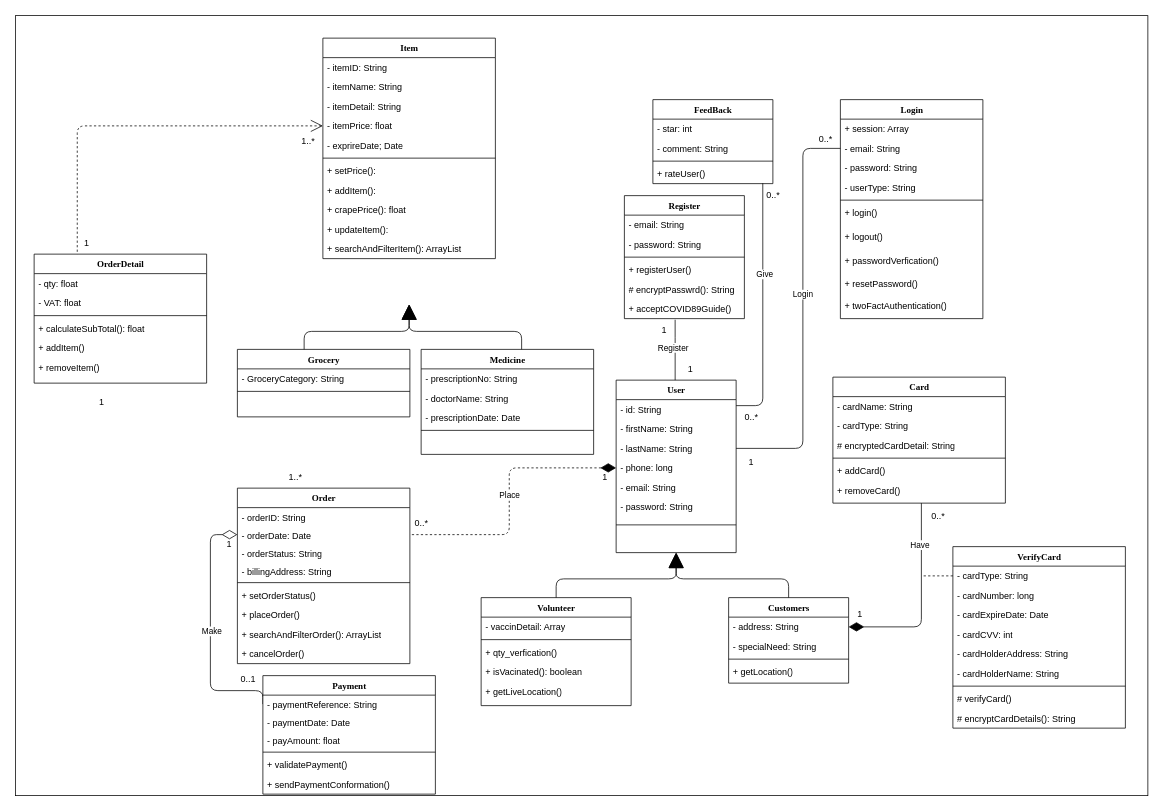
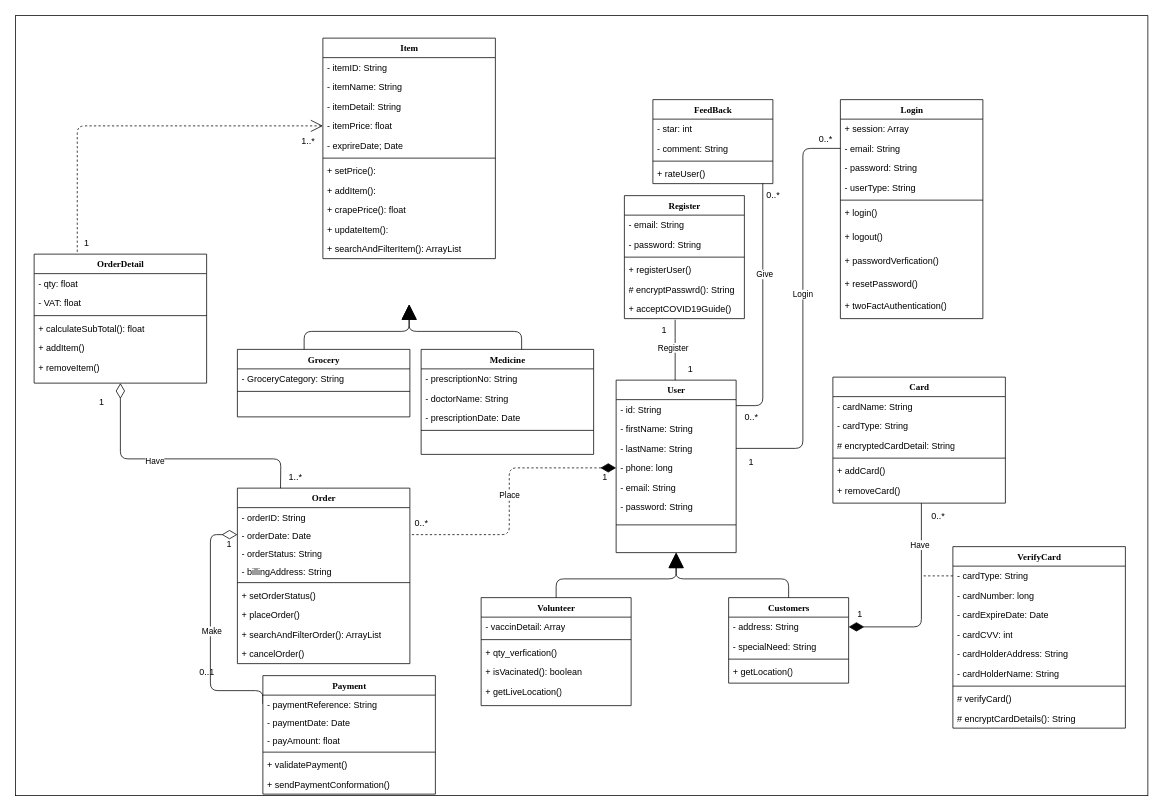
node "+ acceptCOVID89Guide()": label "+ acceptCOVID89Guide()" -> "+ acceptCOVID19Guide()"
edge "Order" -> "OrderDetail": added, label "Have"
node "0..1": moved (248, 679) -> (207, 672)
